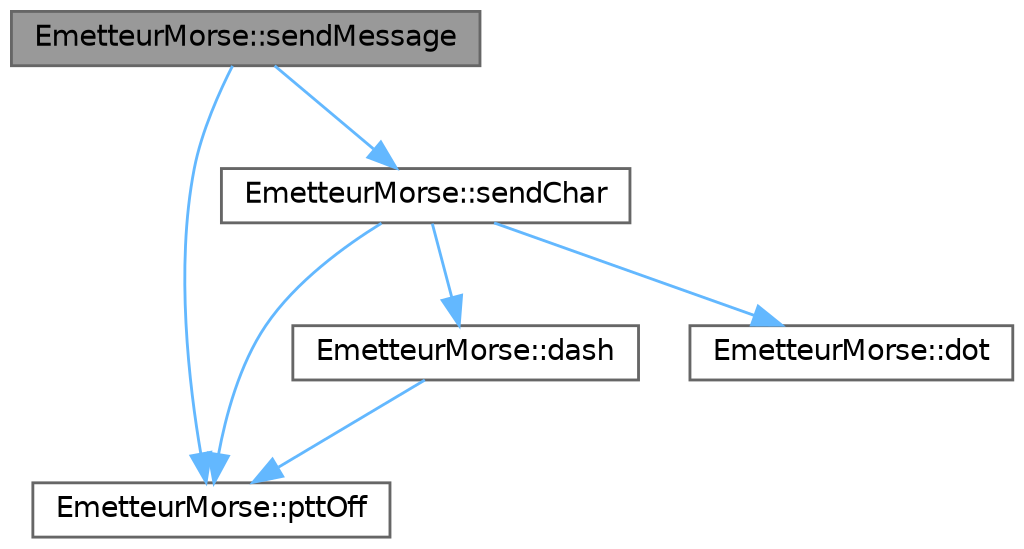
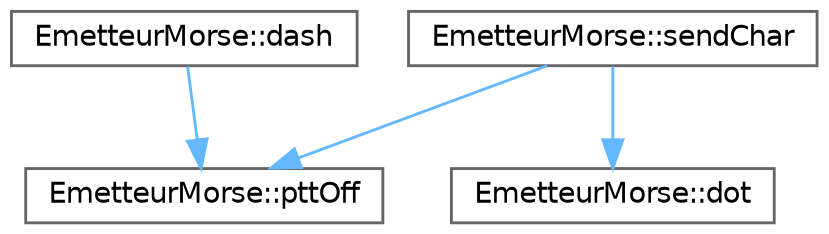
node "EmetteurMorse::sendMessage": removed
edge "EmetteurMorse::sendChar" -> "EmetteurMorse::dash": removed
